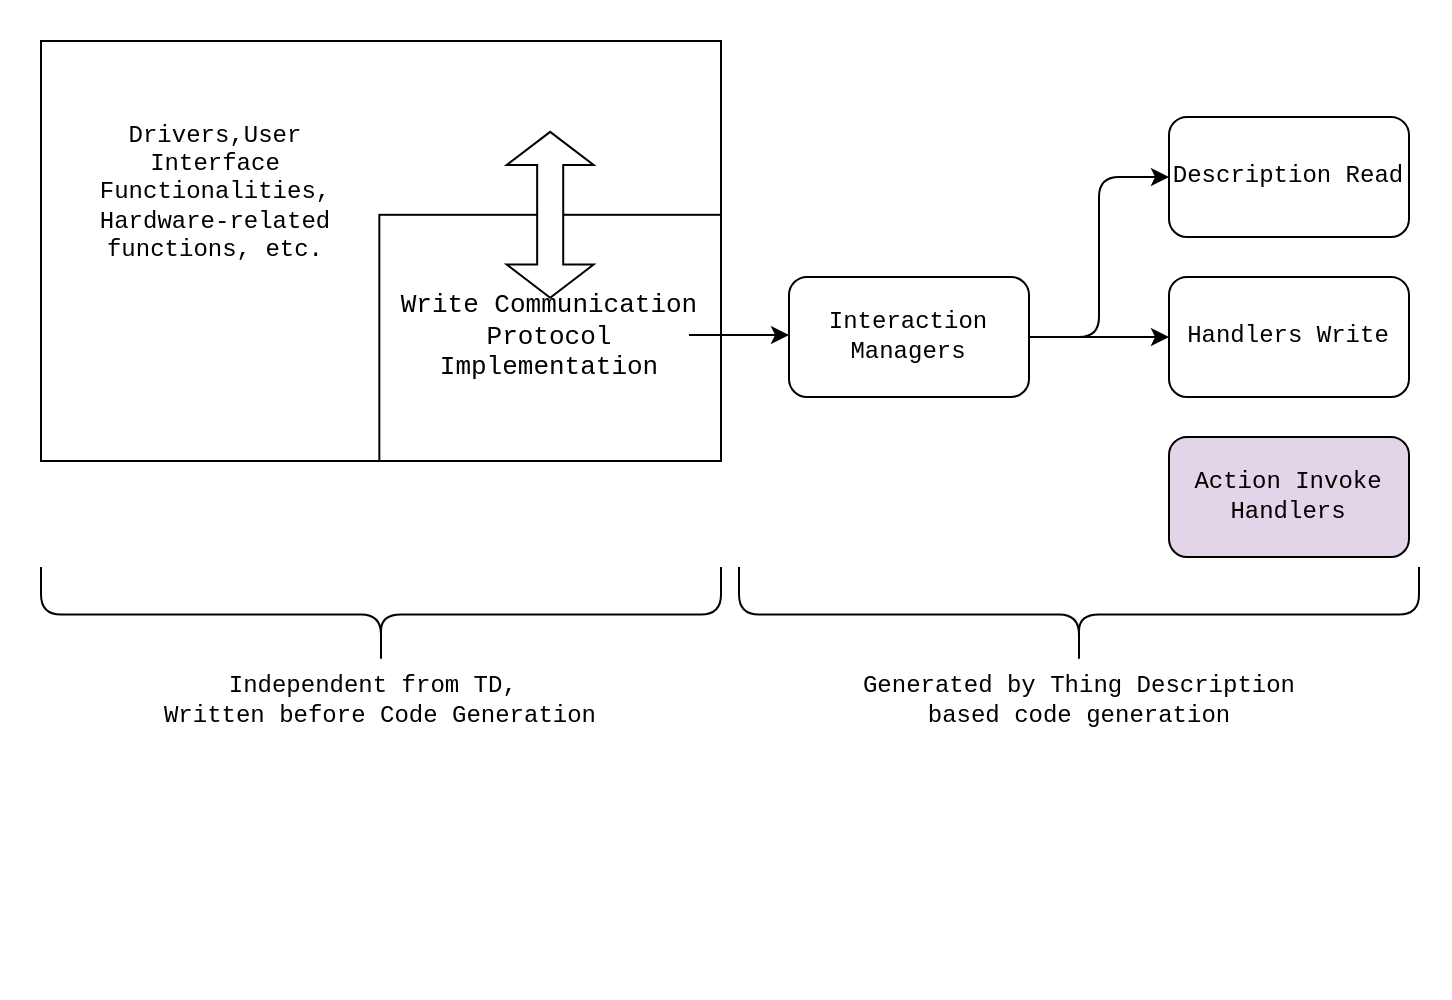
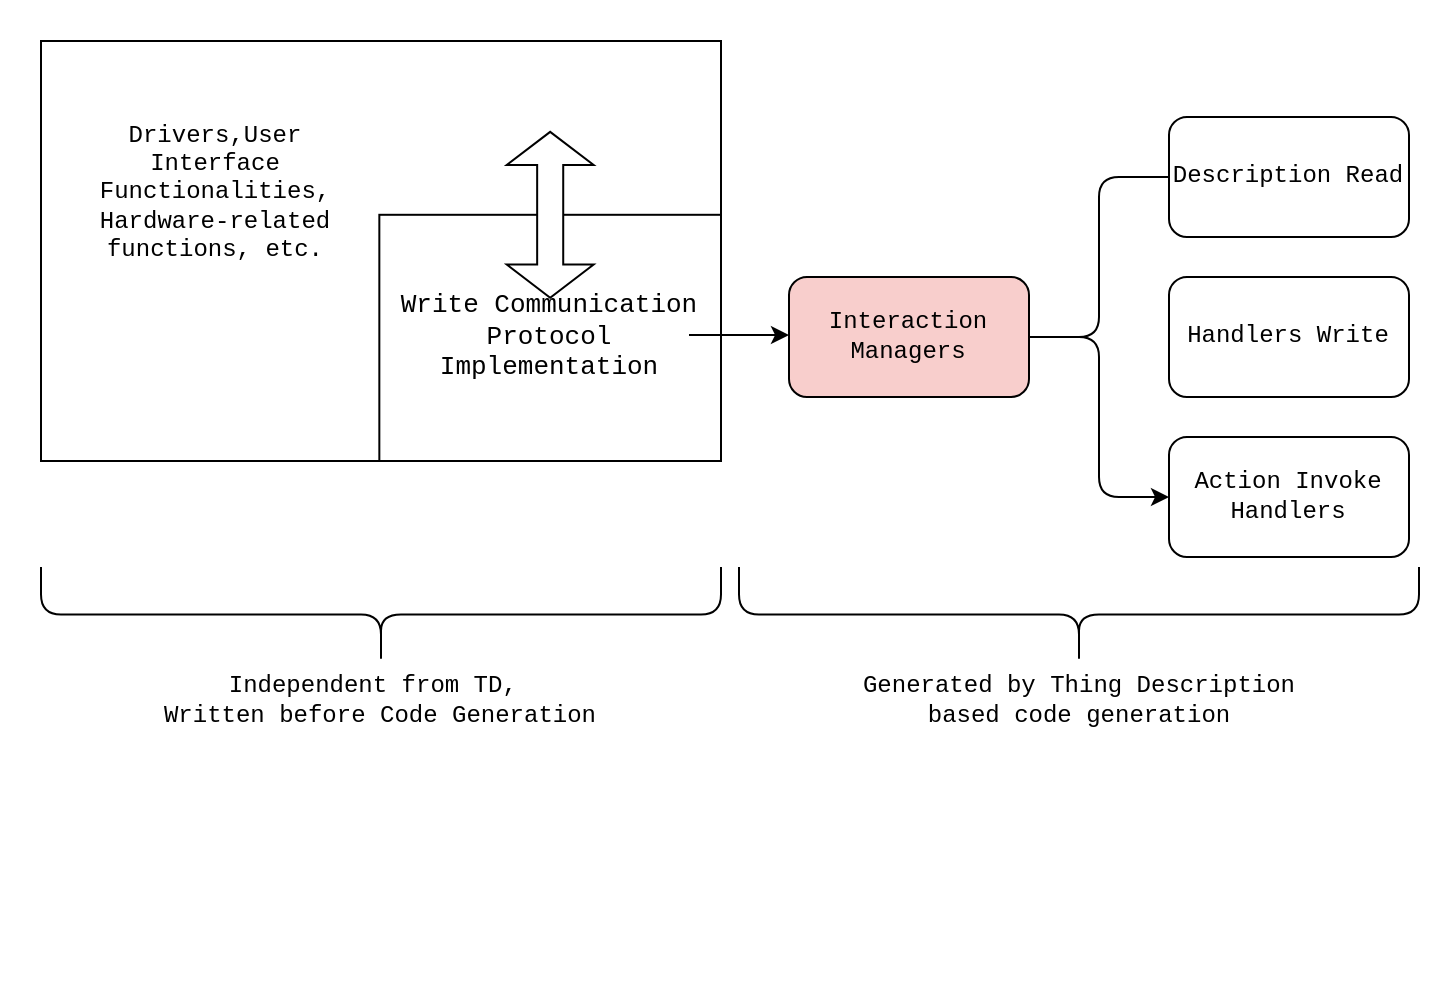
edge "Interaction Managers" -> "Description Read": arrowhead classic -> none
node "Interaction Managers": fillcolor #ffffff -> #f8cecc
edge "Interaction Managers" -> "Handlers Write": removed
edge "Interaction Managers" -> "Action Invoke Handlers": added
node "Action Invoke Handlers": fillcolor #e1d5e7 -> #ffffff
